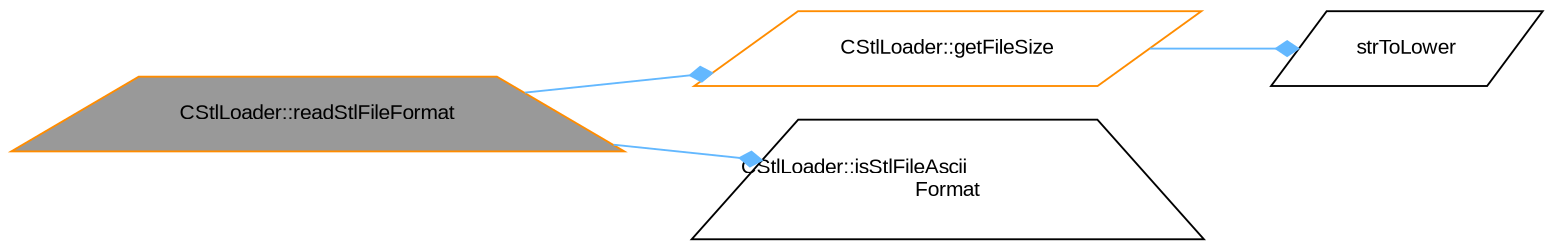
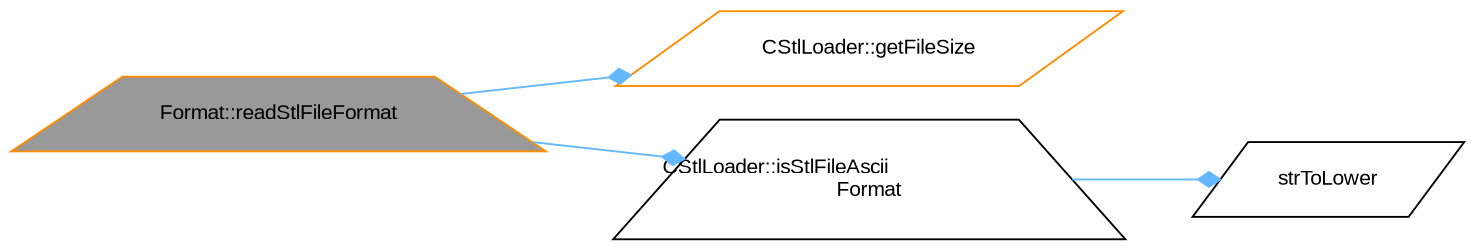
edge "CStlLoader::getFileSize" -> "strToLower": now "CStlLoader::isStlFileAscii Format" -> "strToLower"
node "CStlLoader::readStlFileFormat": label "CStlLoader::readStlFileFormat" -> "Format::readStlFileFormat"
